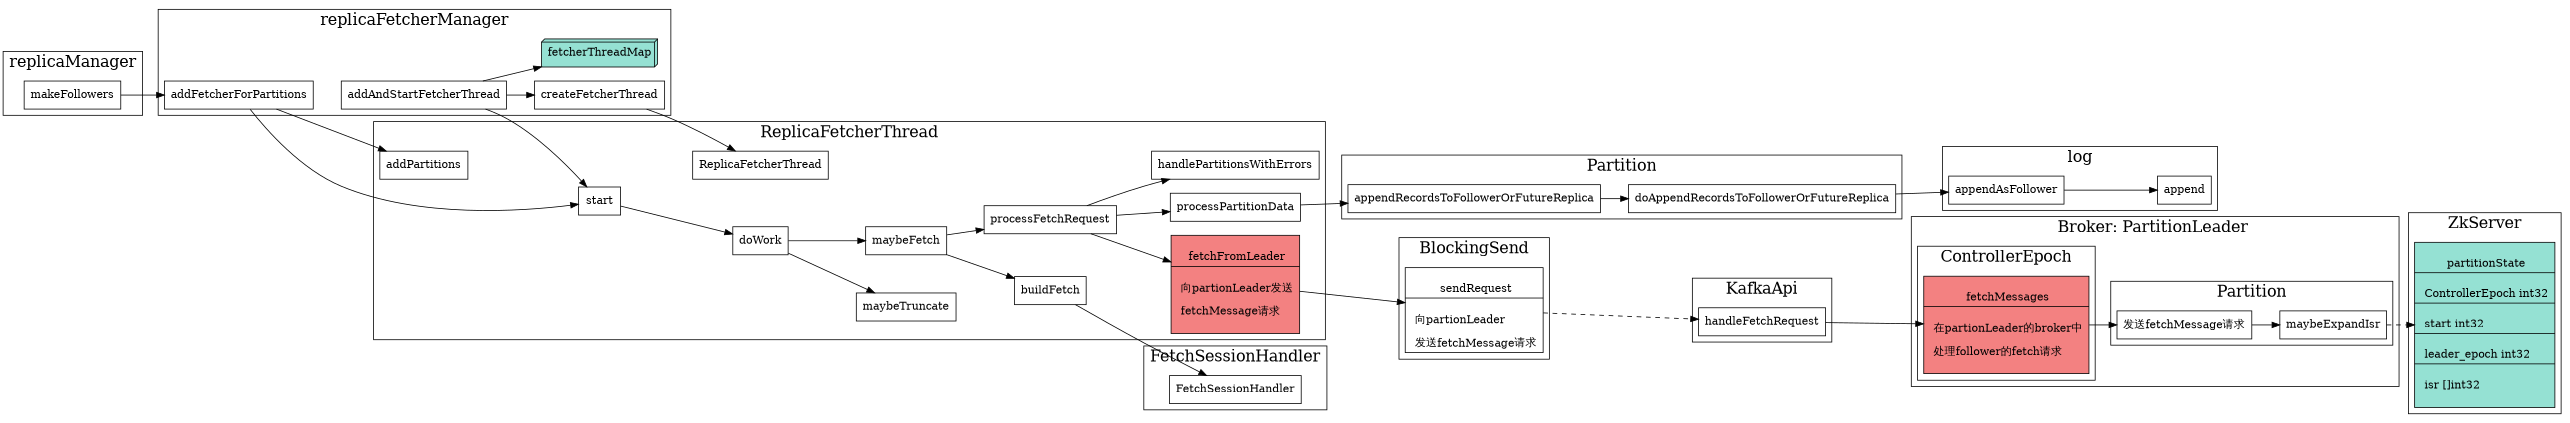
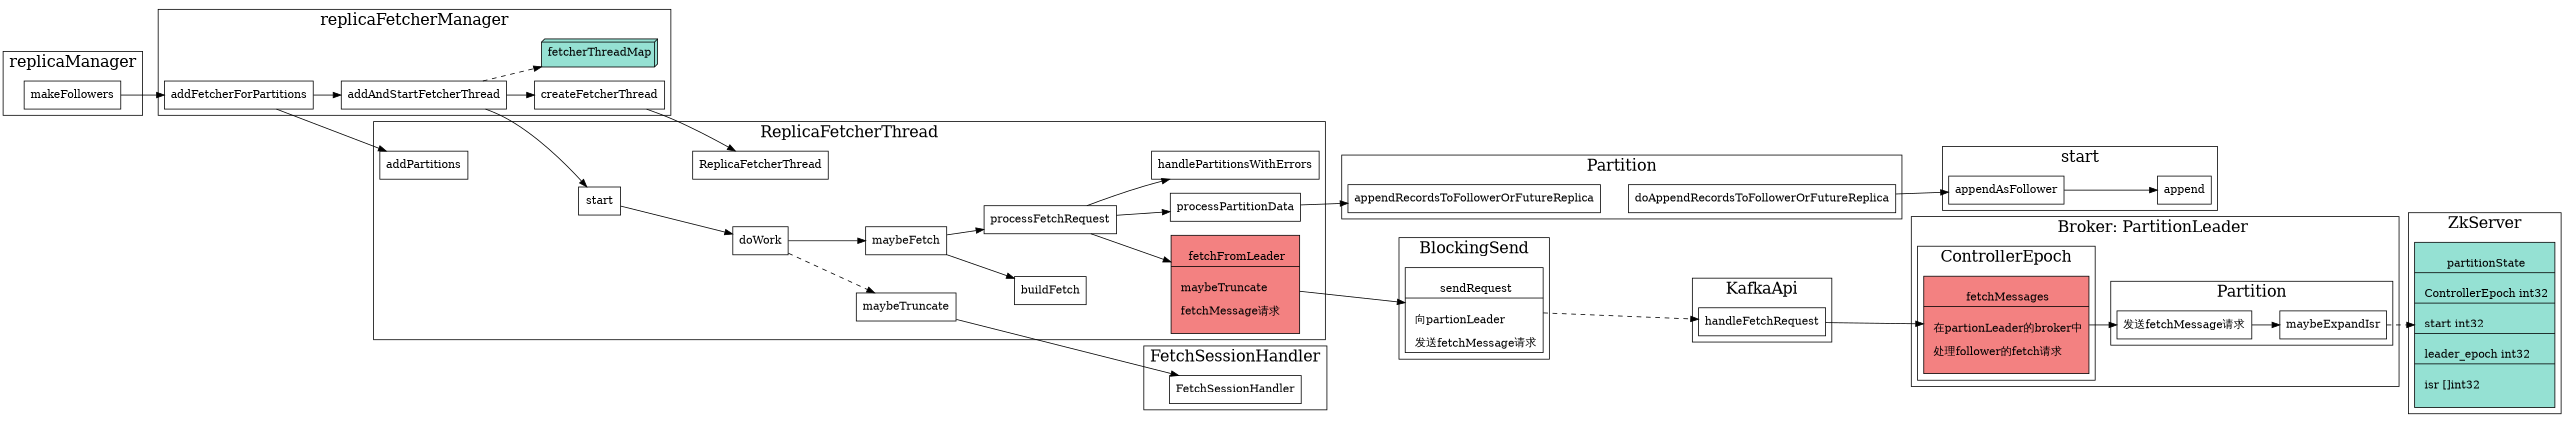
edge "addAndStartFetcherThread" -> "fetcherThreadMap": style solid -> dashed
cluster "log": label "log" -> "start"
edge "appendRecordsToFollowerOrFutureReplica" -> "doAppendRecordsToFollowerOrFutureReplica": removed
edge "addFetcherForPartitions" -> "start": now "addFetcherForPartitions" -> "addAndStartFetcherThread"
edge "doWork" -> "maybeTruncate": style solid -> dashed
node "fetchFromLeader": text "向partionLeader发送" -> "maybeTruncate"
edge "buildFetch" -> "FetchSessionHandler": now "maybeTruncate" -> "FetchSessionHandler"
